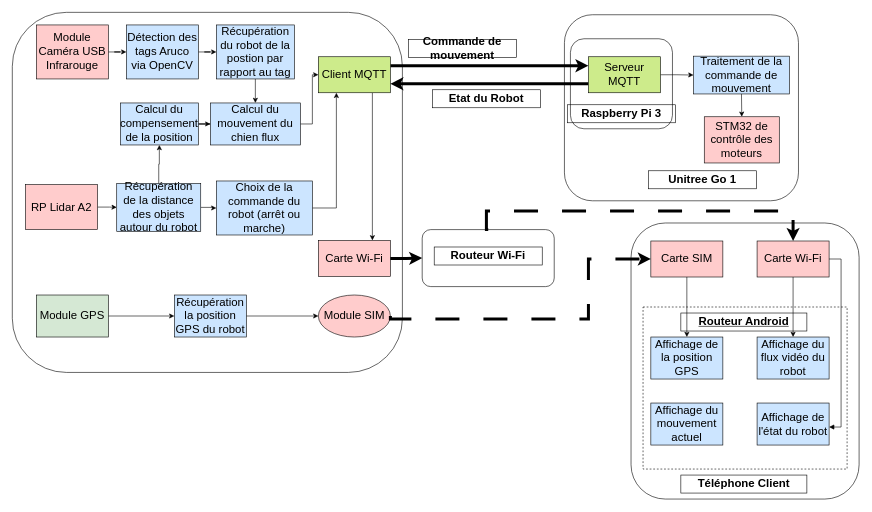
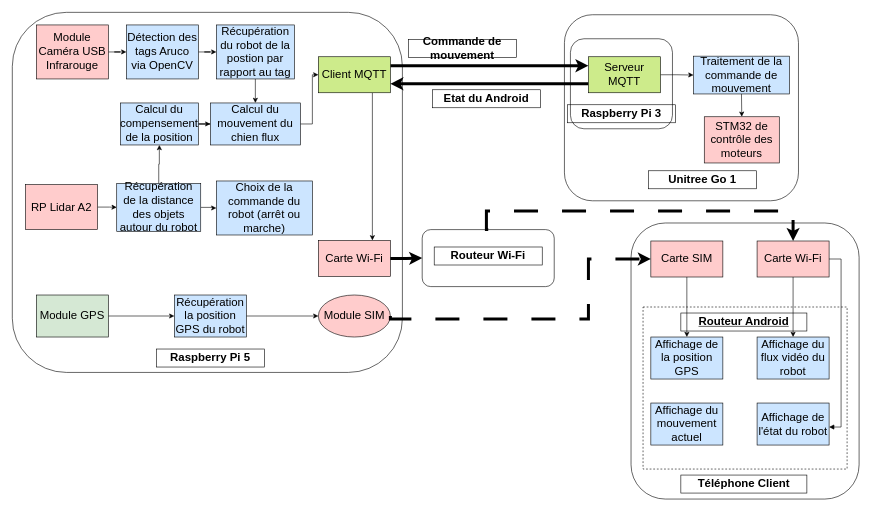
node "Etat du Robot": label "Etat du Robot" -> "Etat du Android"
edge "Choix de la commande du robot (arrêt ou marche)" -> "Client MQTT": removed
node "Raspberry Pi 5": added
